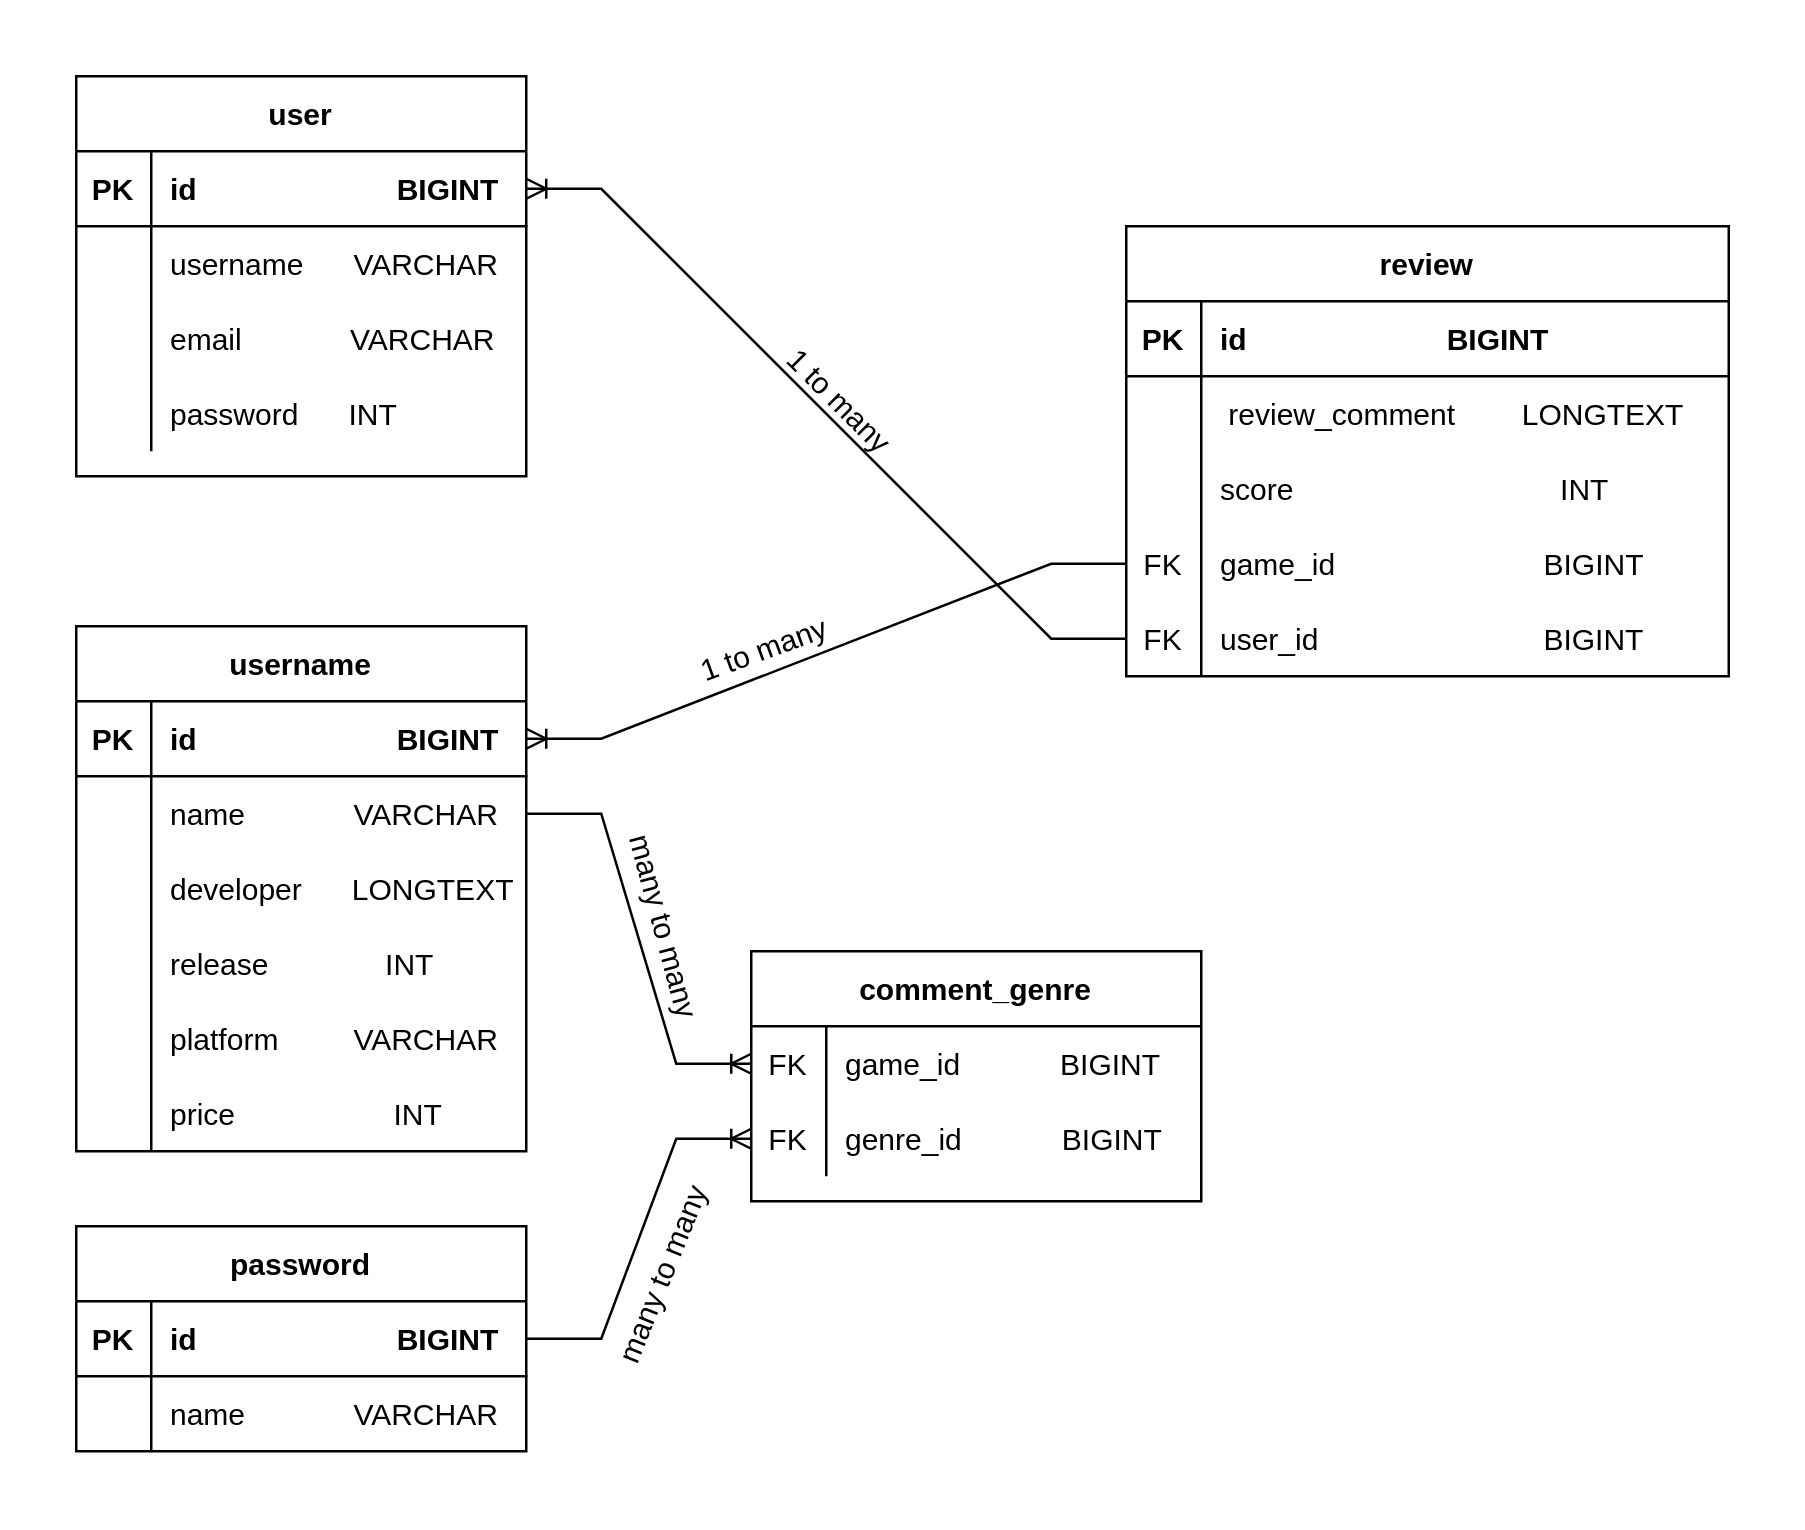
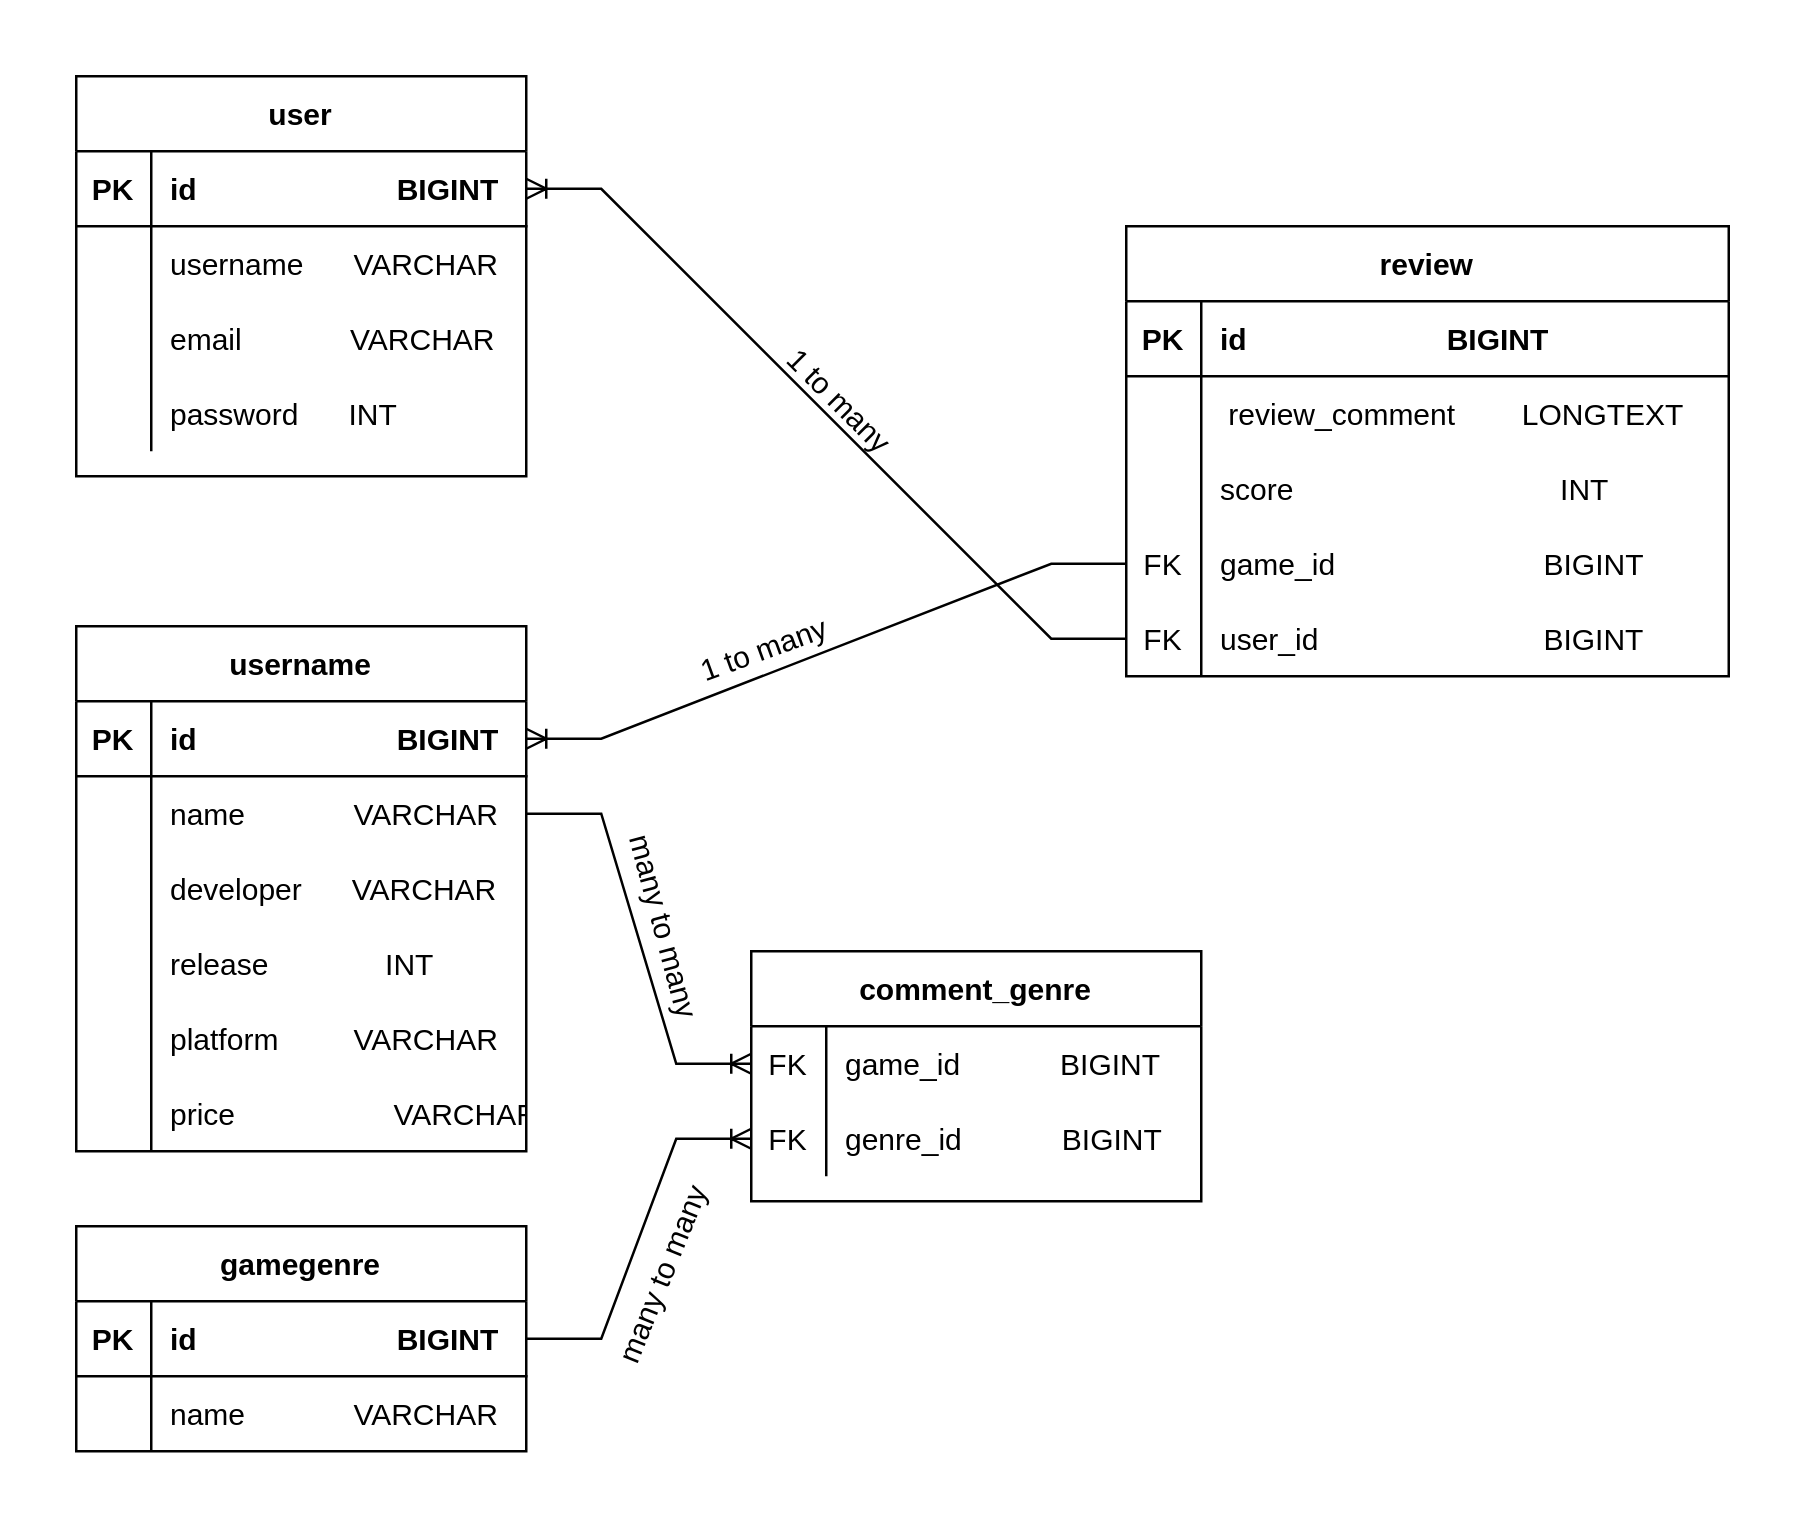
node "developer LONGTEXT": label "developer LONGTEXT" -> "developer VARCHAR"
node "price INT": label "price INT" -> "price VARCHAR"
node "password": label "password" -> "gamegenre"
